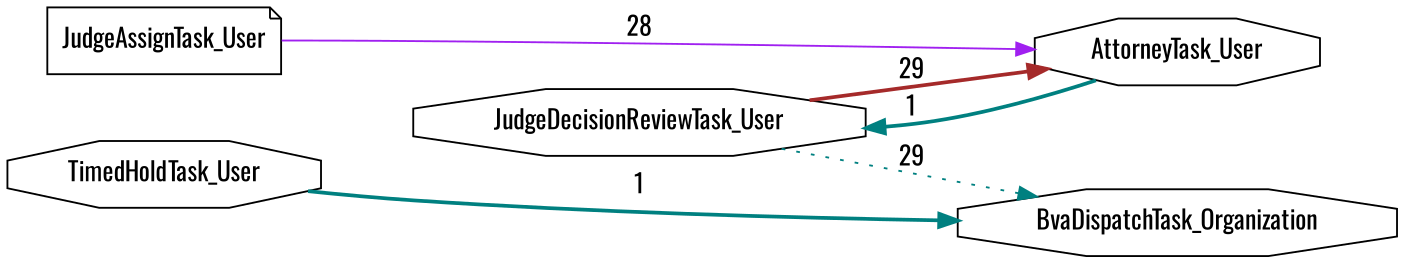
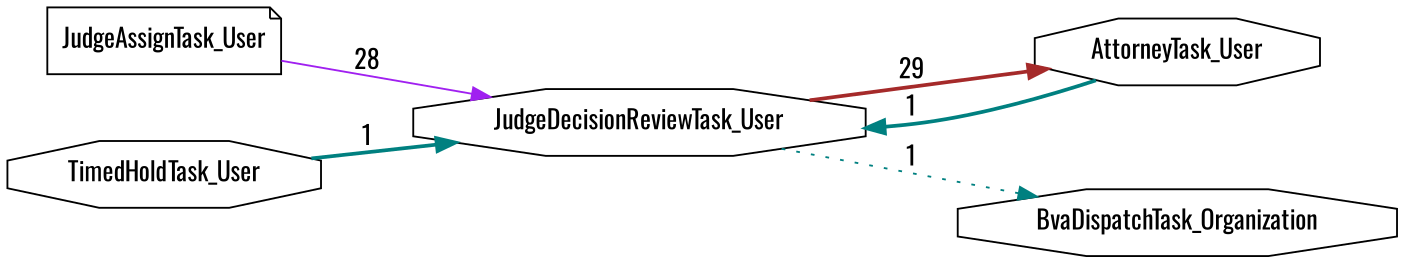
edge "JudgeAssignTask_User" -> "AttorneyTask_User": now "JudgeAssignTask_User" -> "JudgeDecisionReviewTask_User"
edge "JudgeDecisionReviewTask_User" -> "BvaDispatchTask_Organization": label "29" -> "1"
edge "TimedHoldTask_User" -> "BvaDispatchTask_Organization": now "TimedHoldTask_User" -> "JudgeDecisionReviewTask_User"
